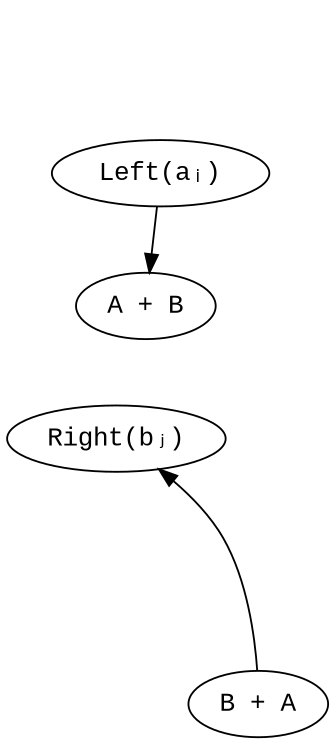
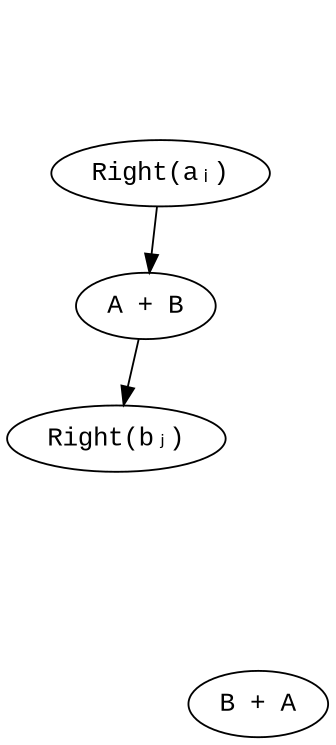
node "Left(aᵢ)": label "Left(aᵢ)" -> "Right(aᵢ)"
edge "B + A" -> "Right(bⱼ)": now "A + B" -> "Right(bⱼ)"
